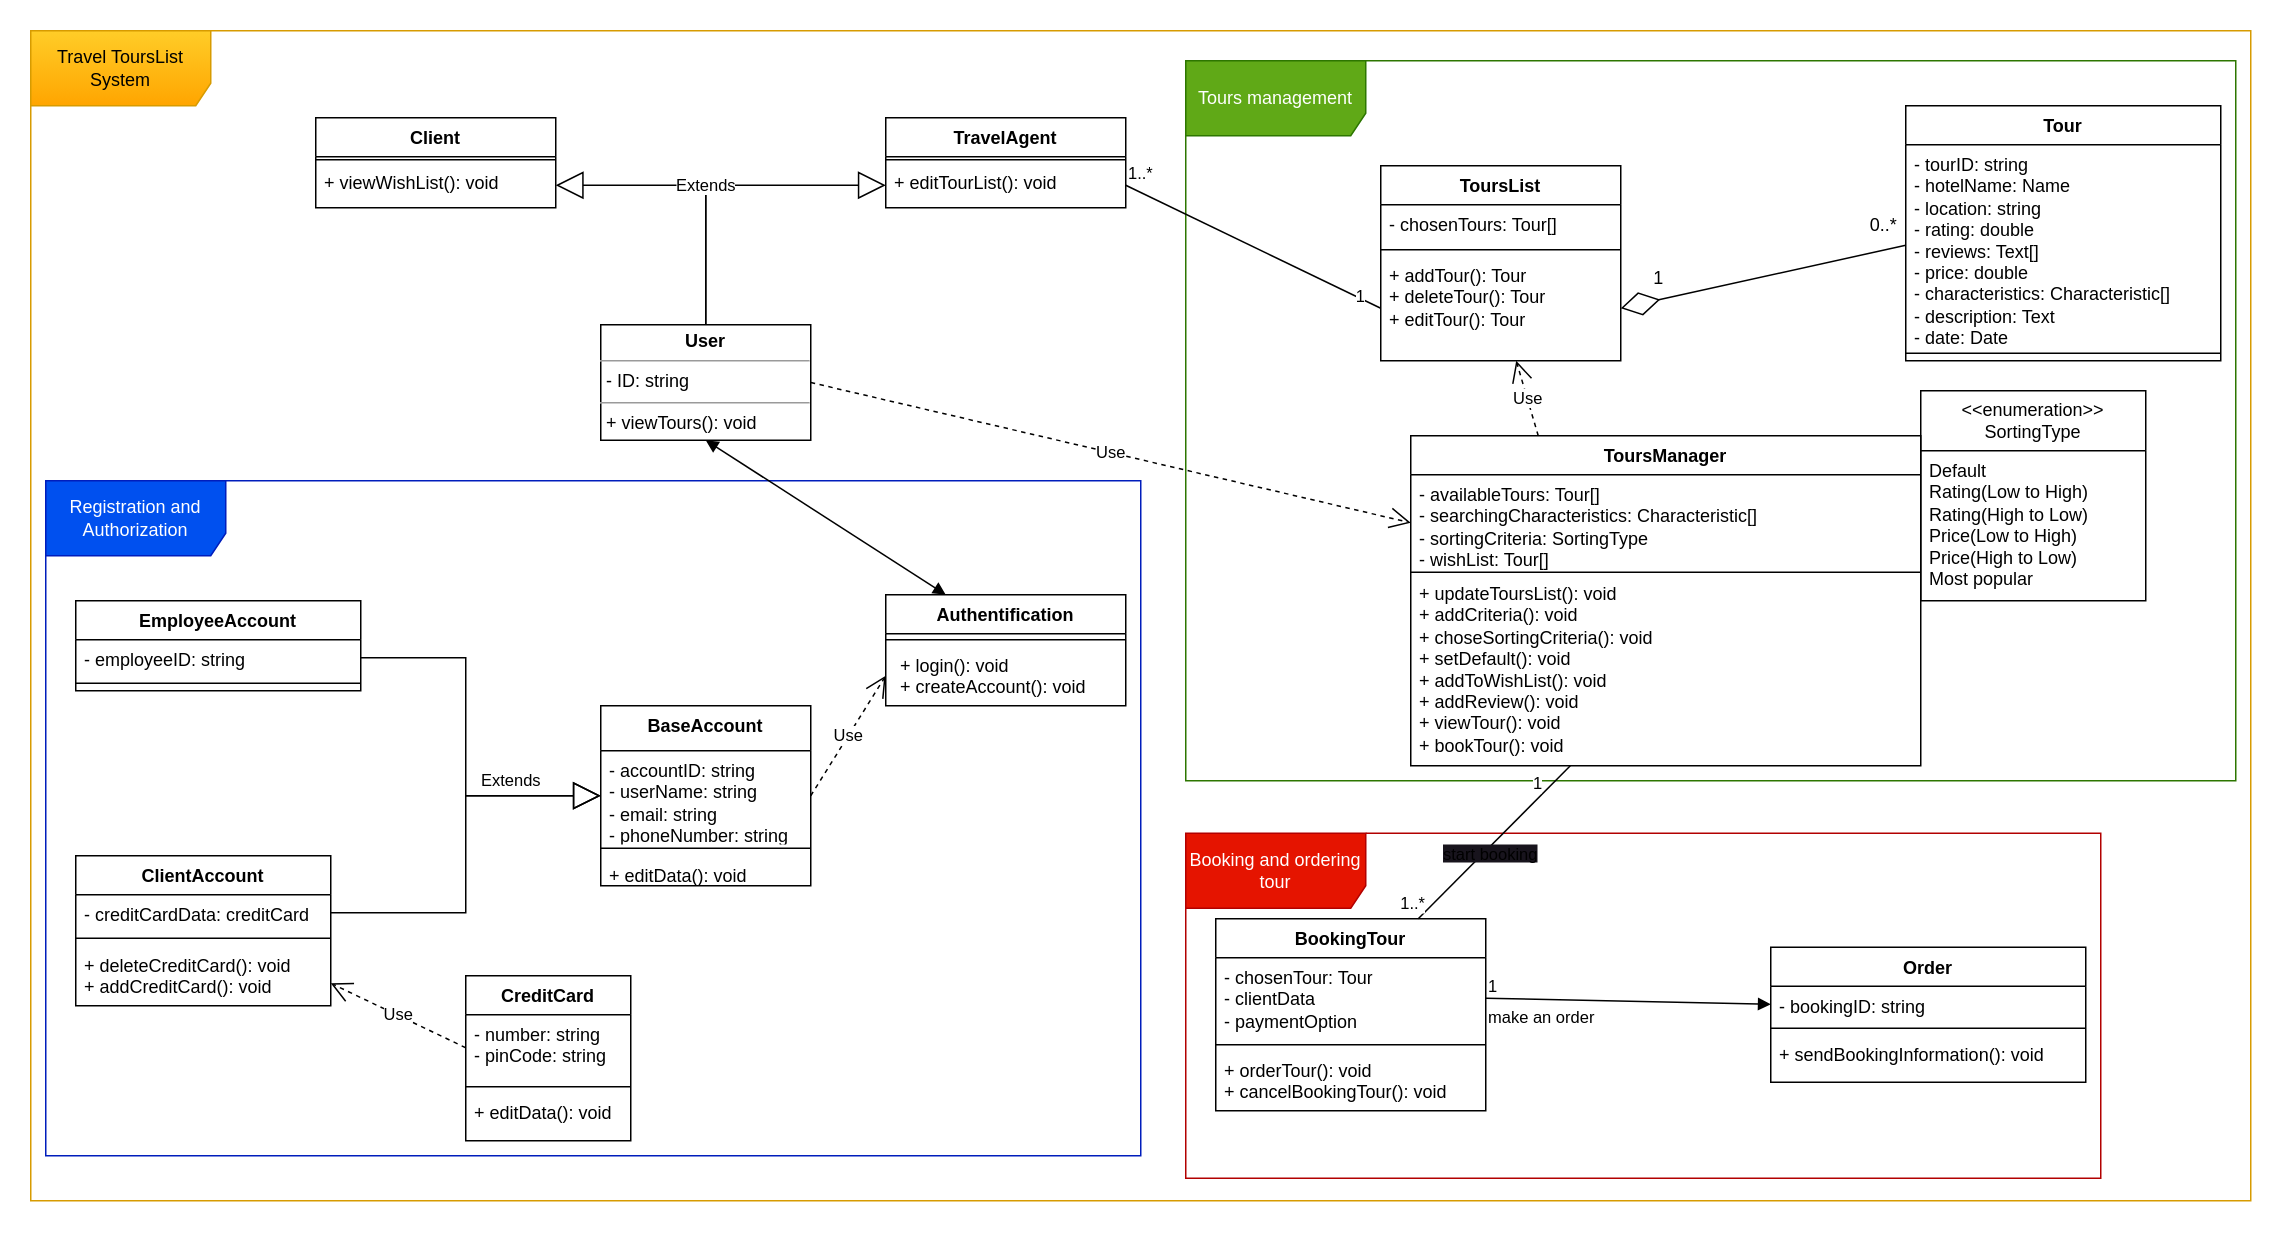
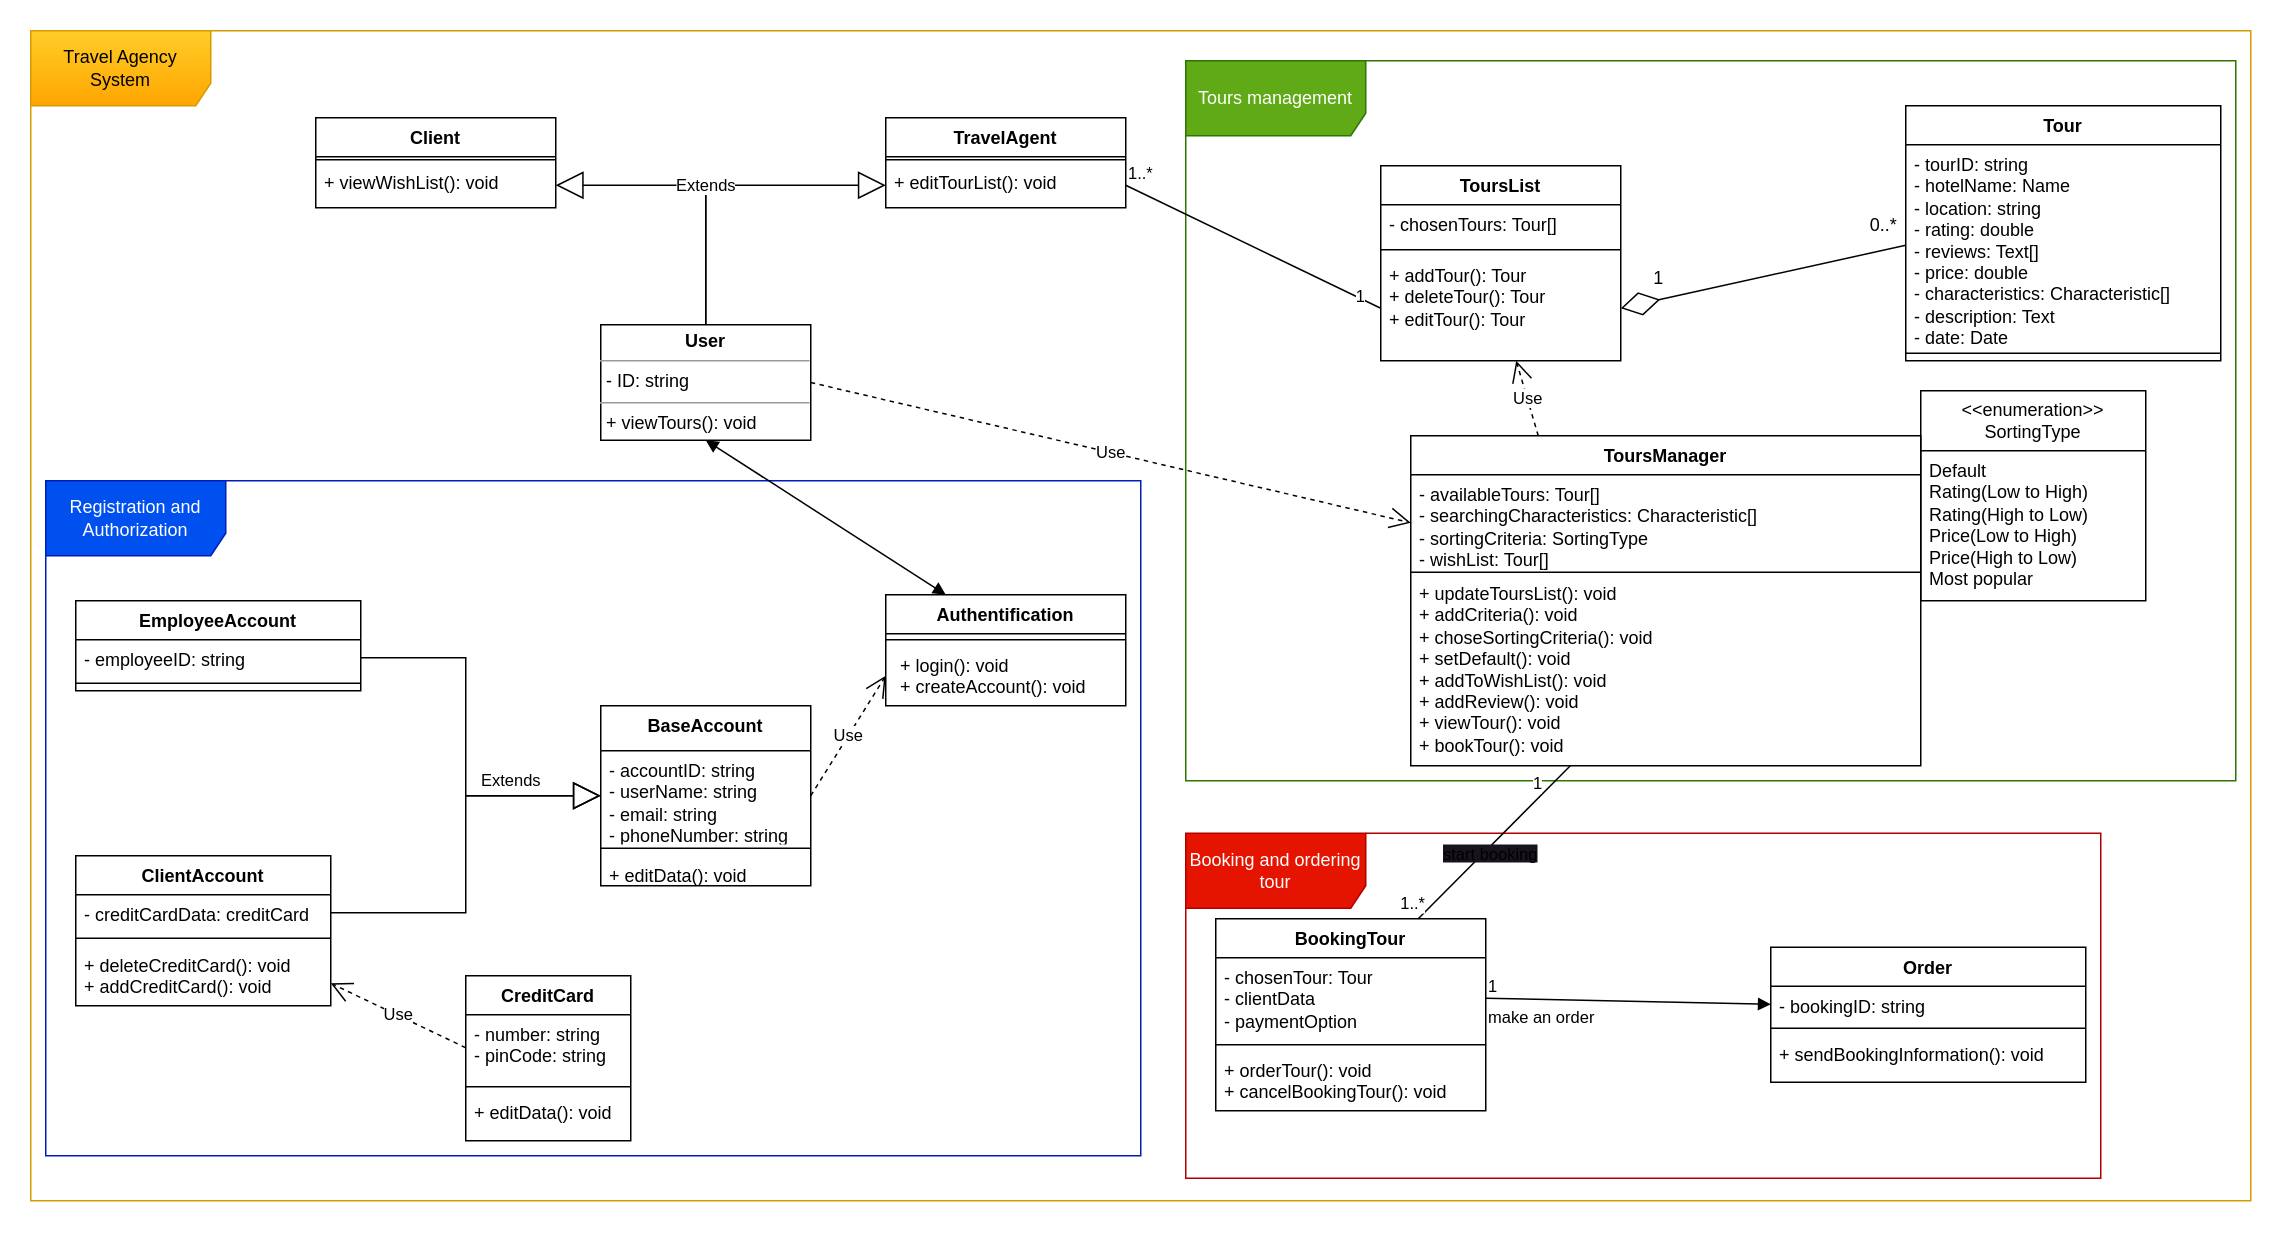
node "Travel ToursList System": label "Travel ToursList System" -> "Travel Agency System"
